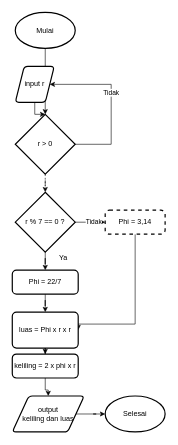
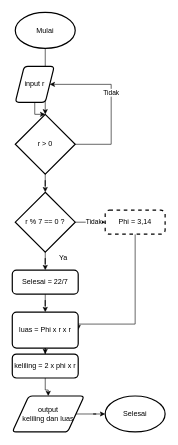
edge "r > 0" -> "r % 7 == 0 ?": style dashed -> solid
node "Phi = 22/7": label "Phi = 22/7" -> "Selesai = 22/7"
